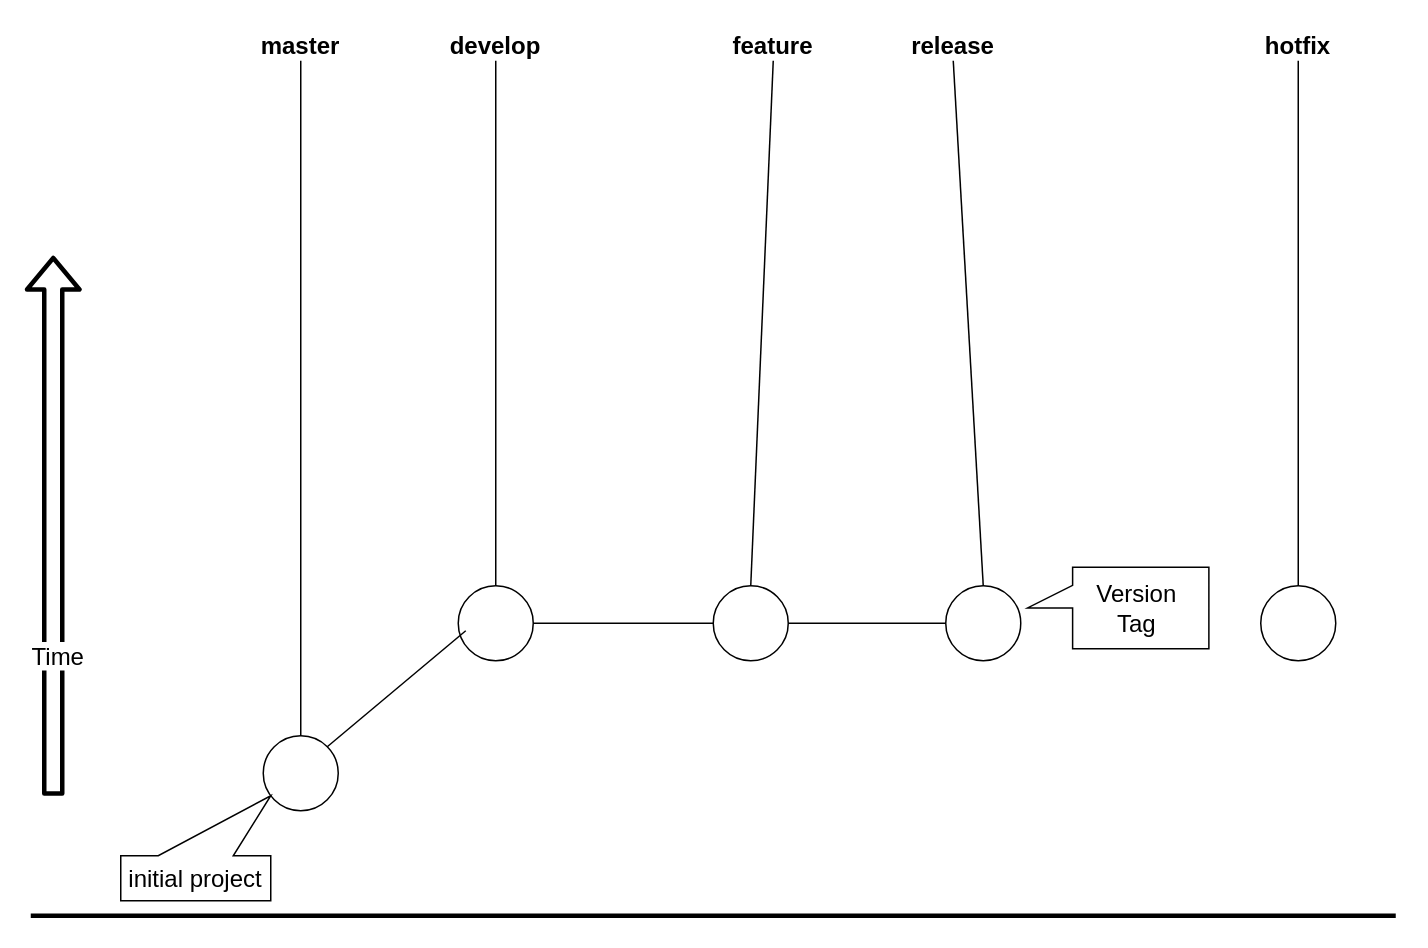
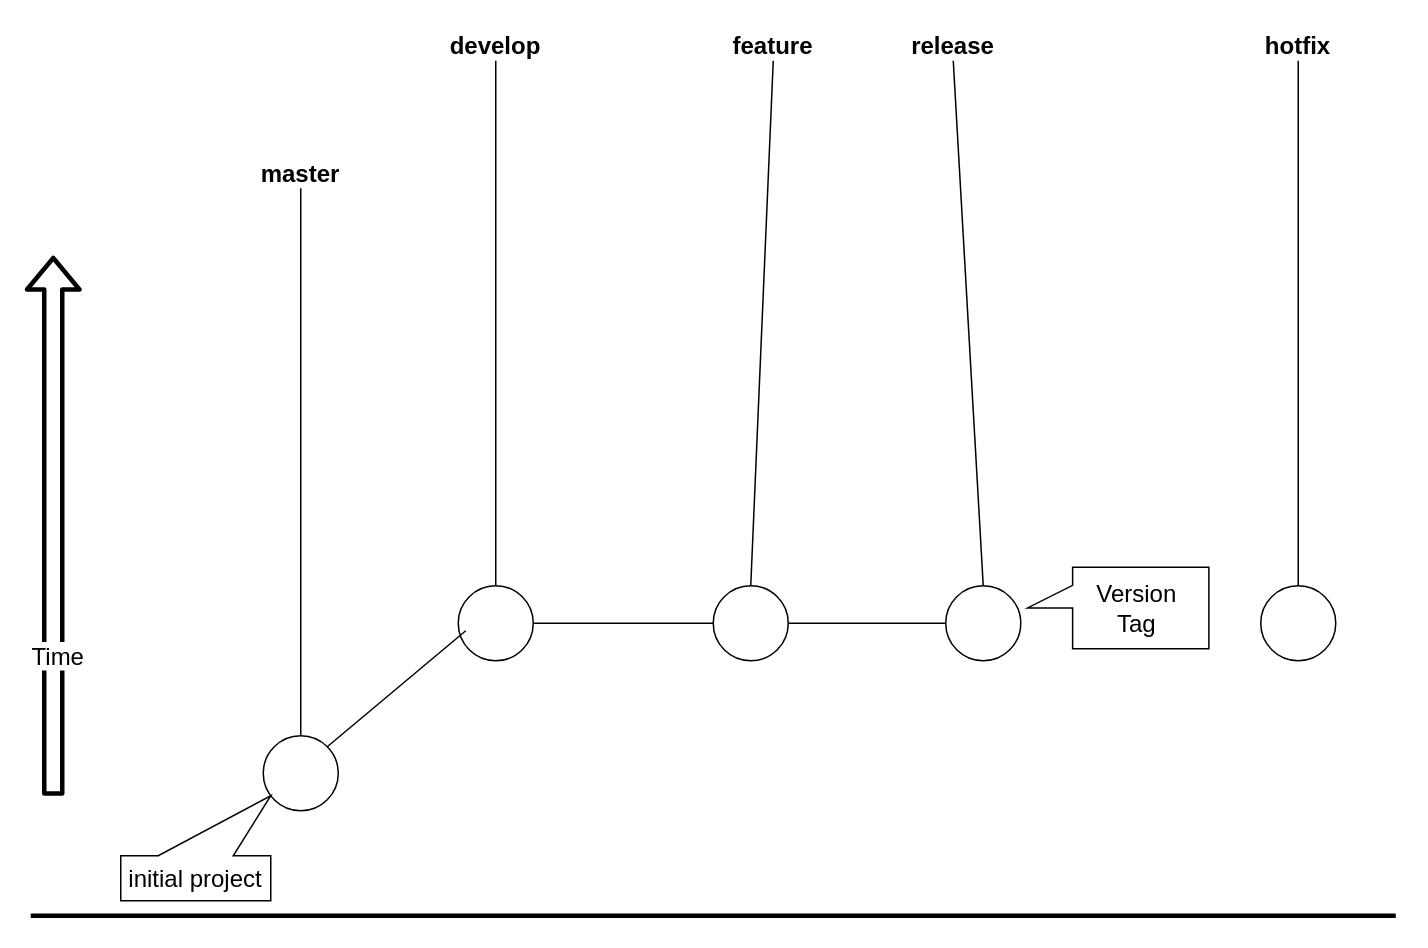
node "master": moved (301, 46) -> (301, 173)
